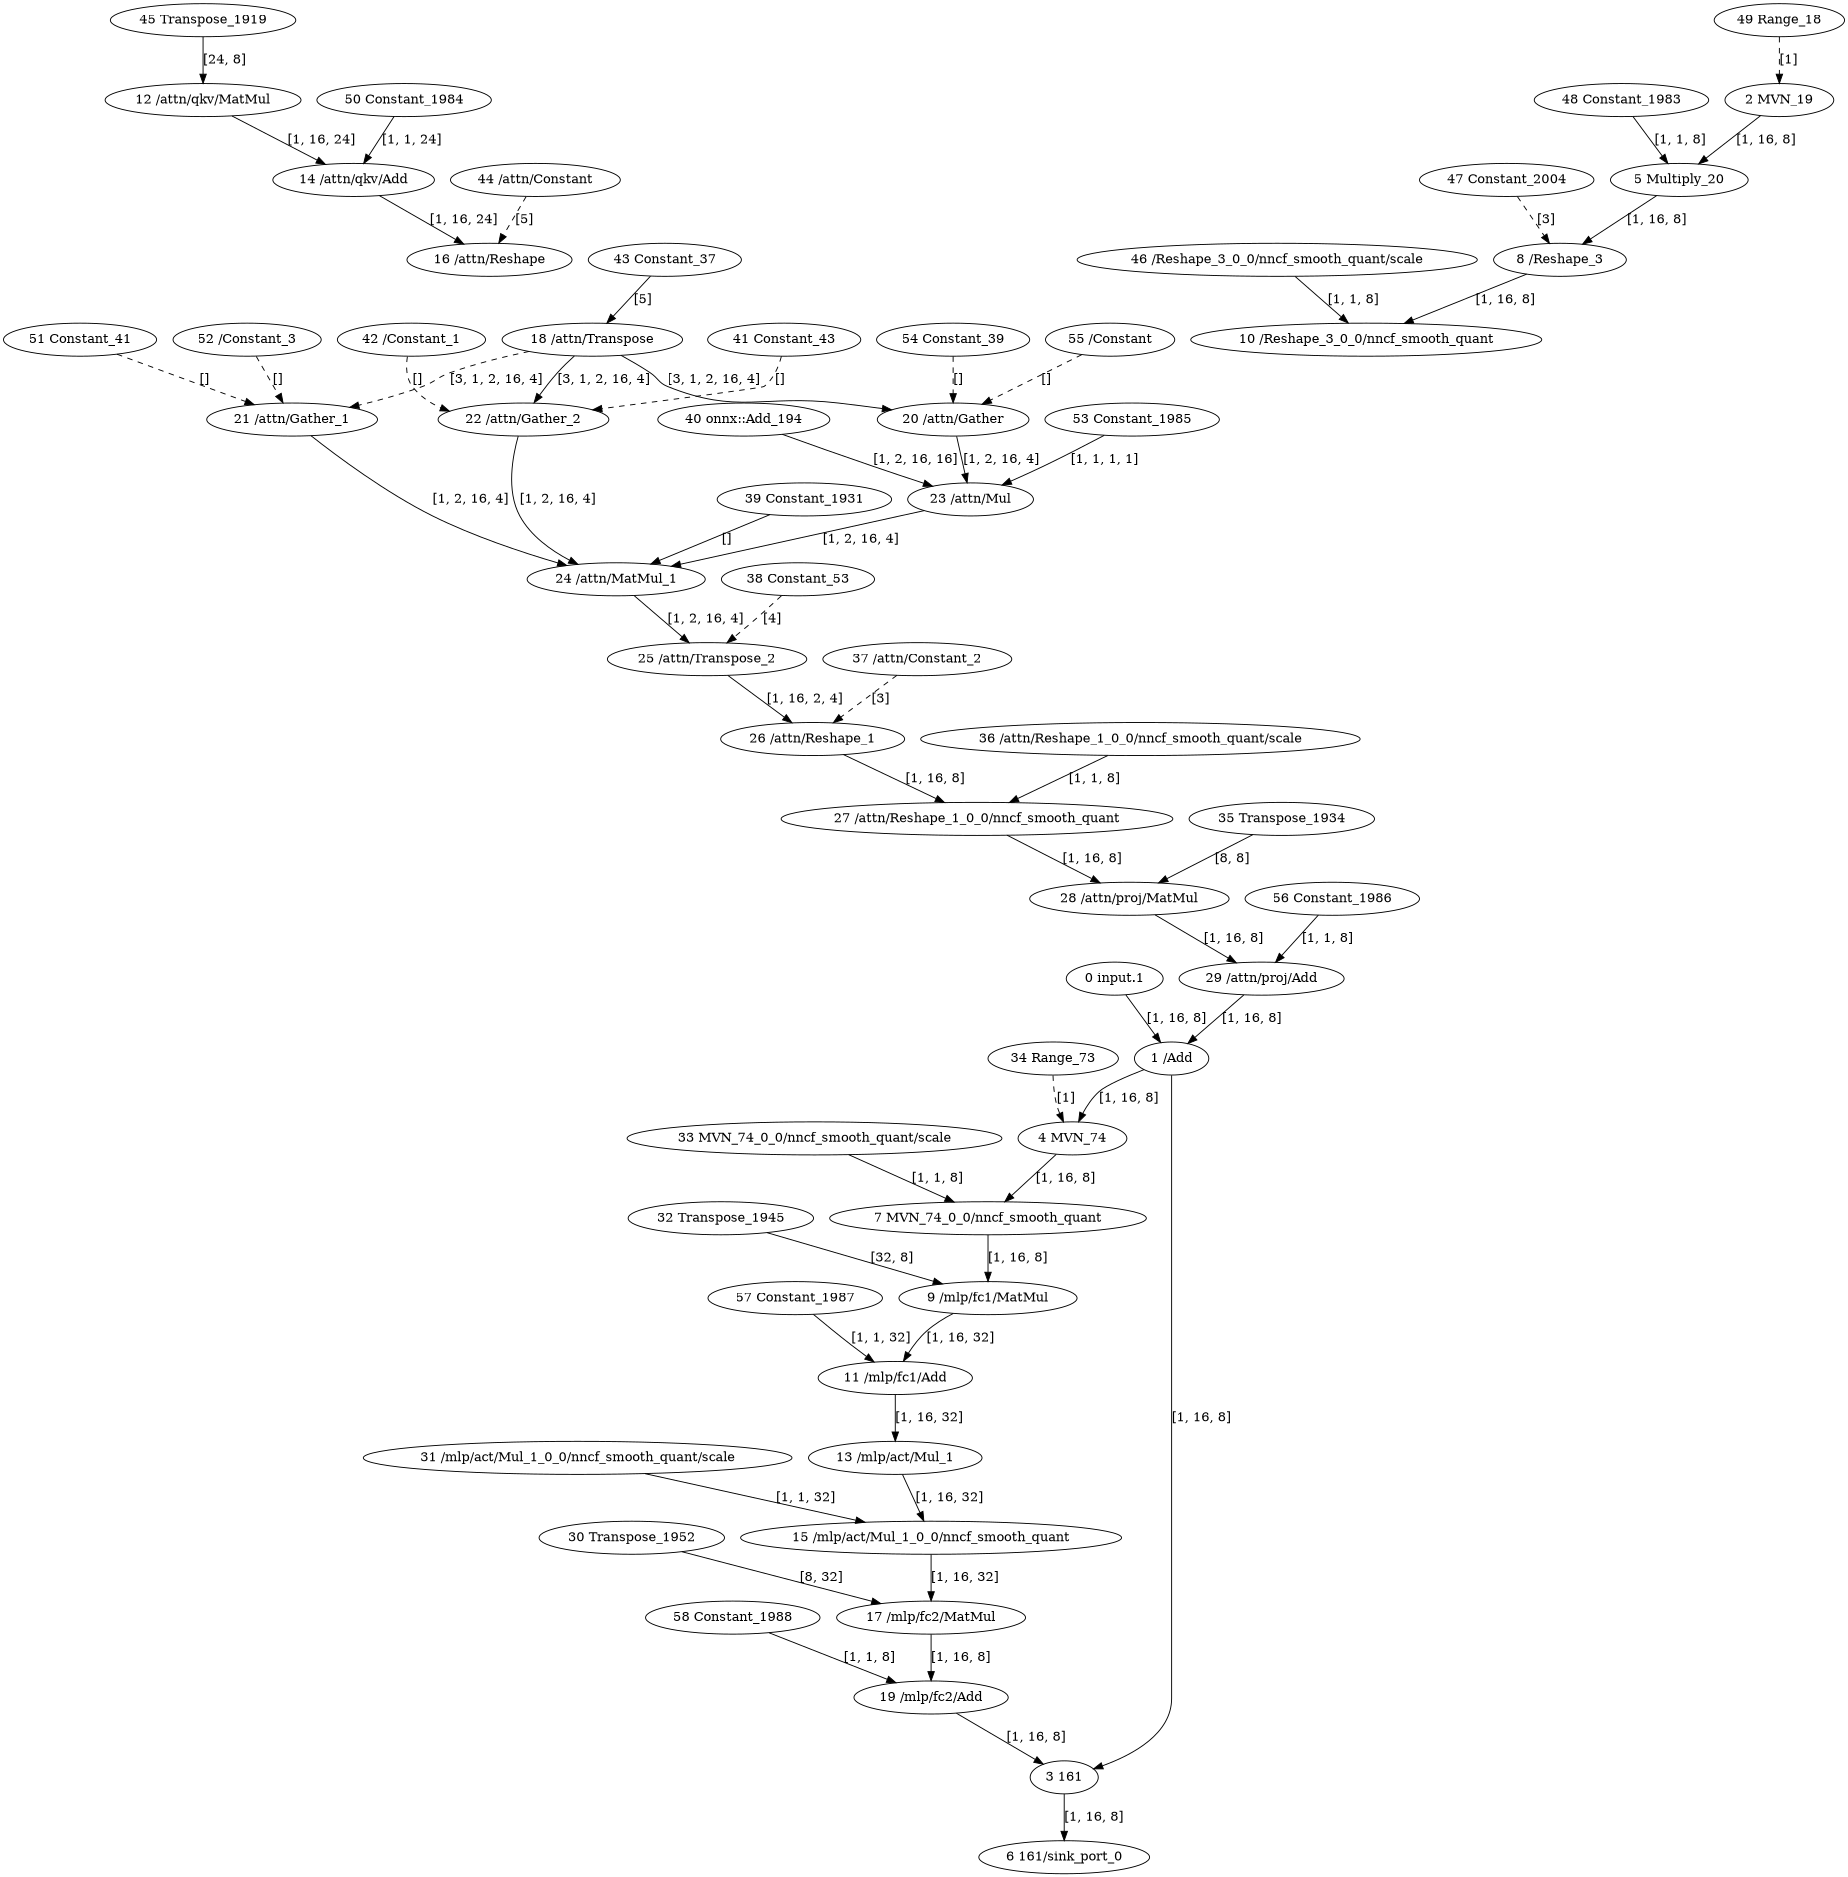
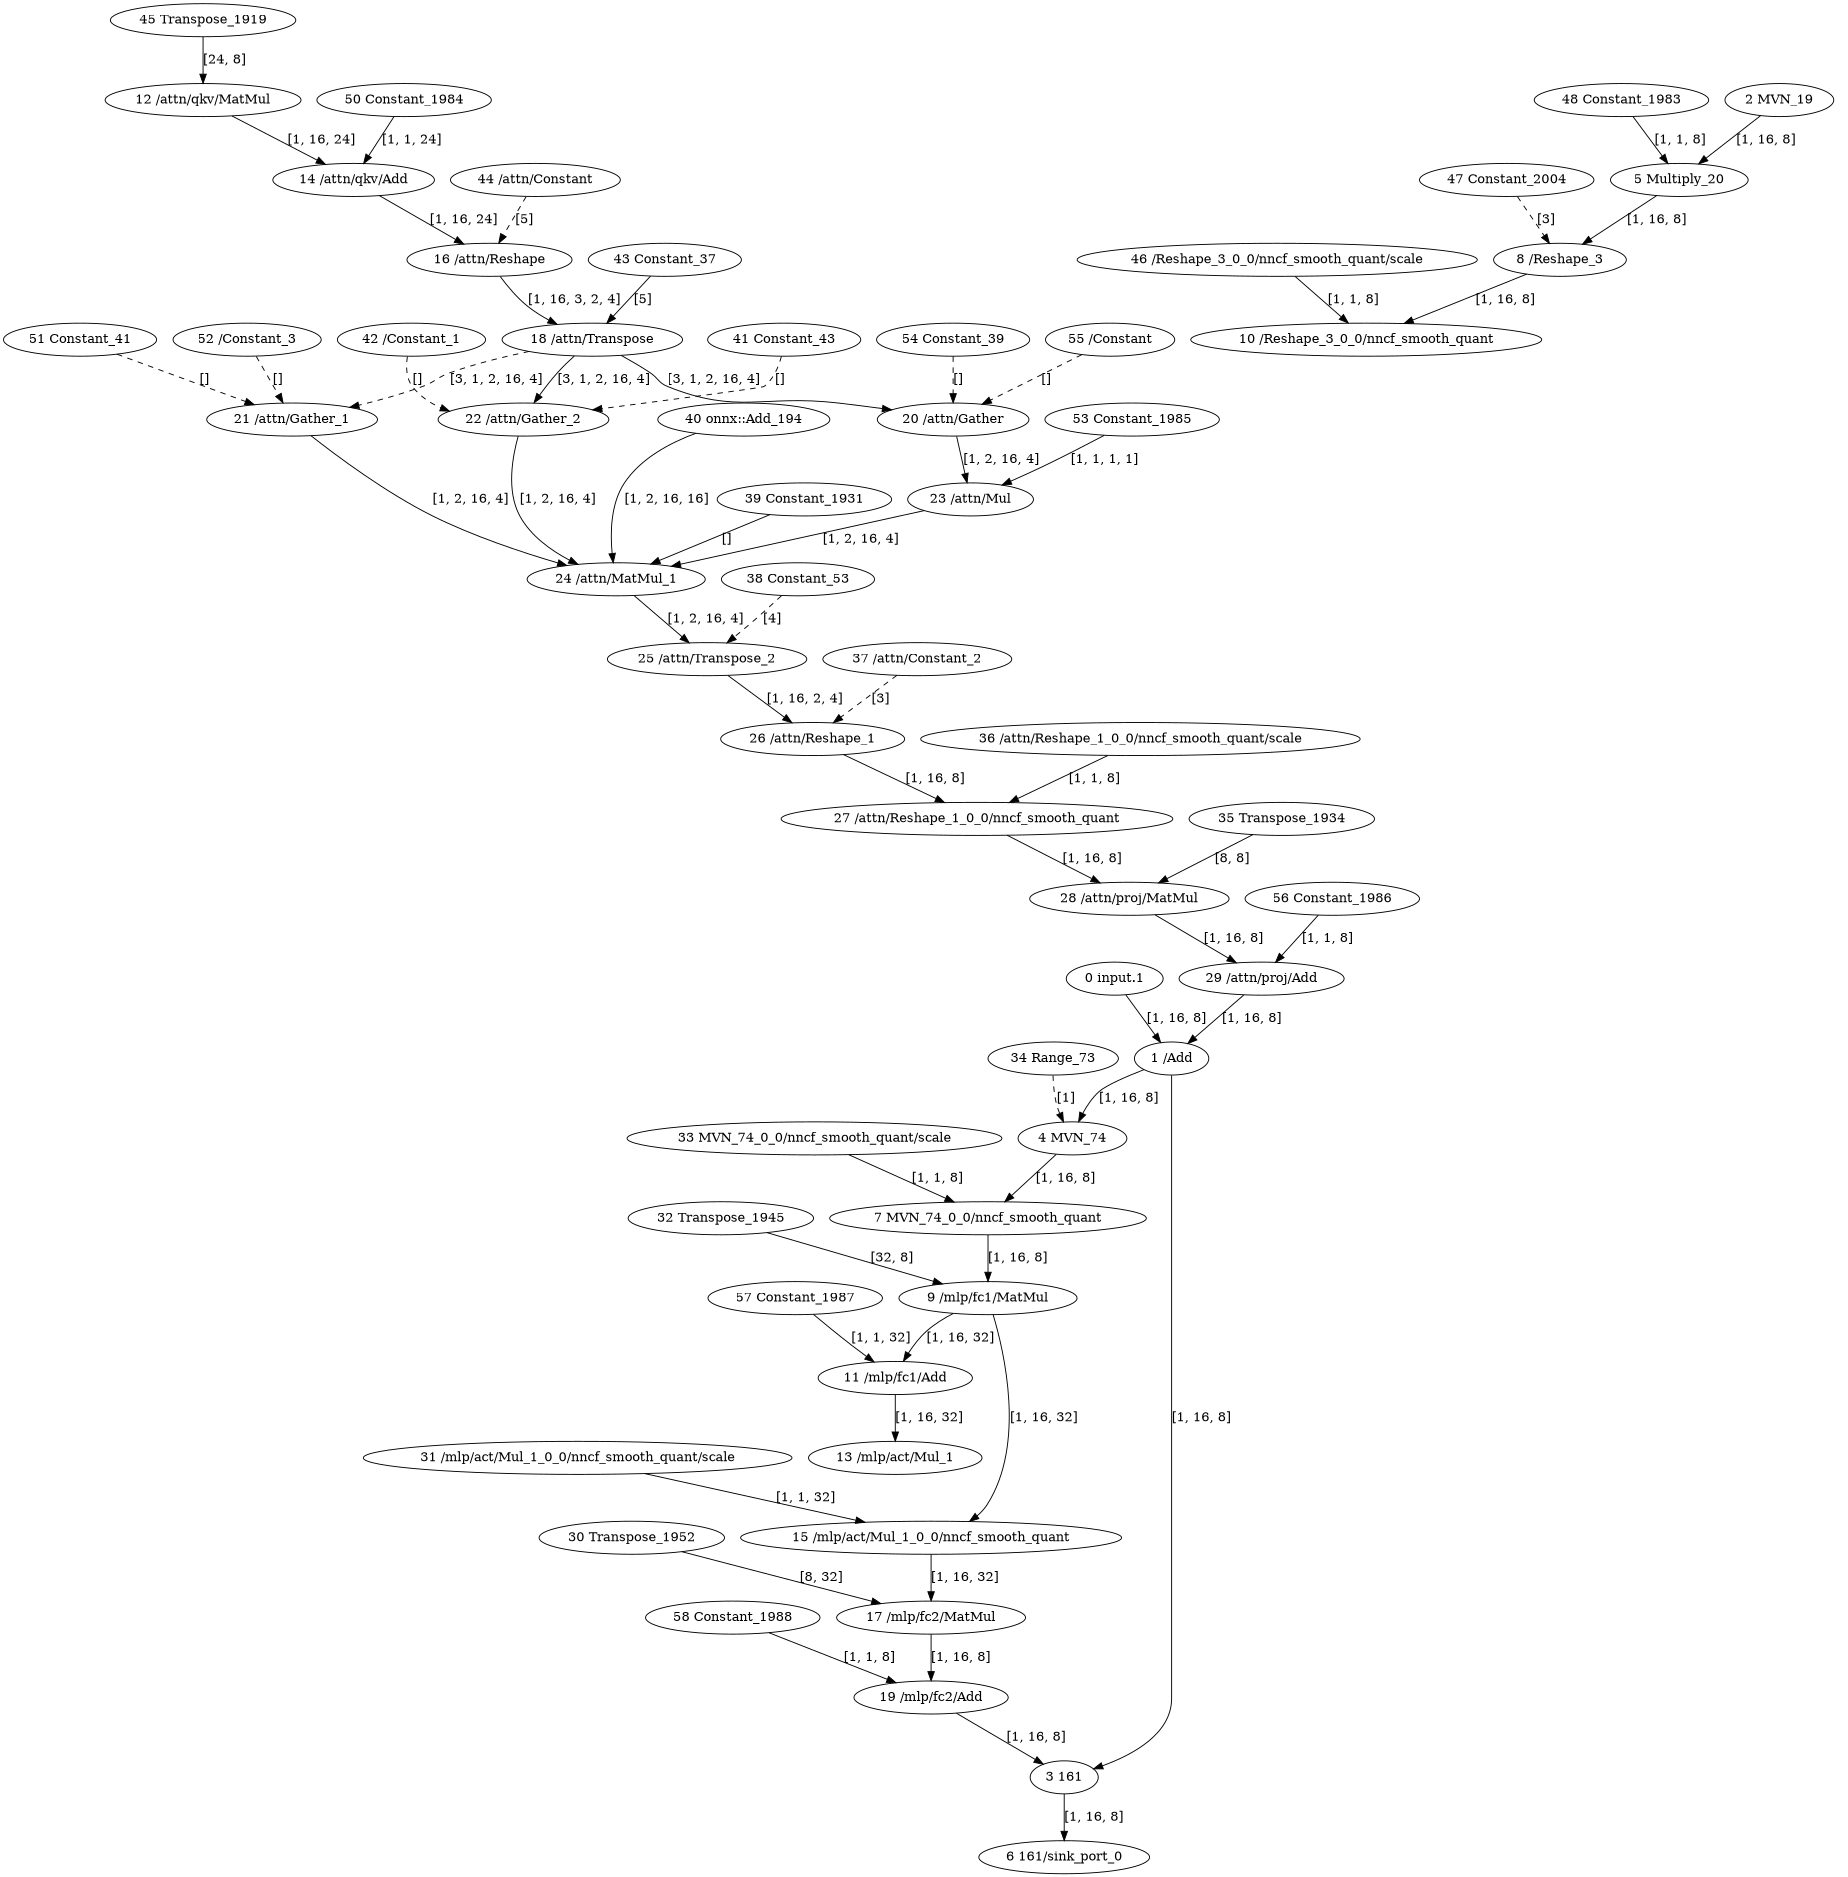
node "49 Range_18": removed
edge "16 /attn/Reshape" -> "18 /attn/Transpose": added, label "[1, 16, 3, 2, 4]"
edge "40 onnx::Add_194" -> "23 /attn/Mul": now "40 onnx::Add_194" -> "24 /attn/MatMul_1"
edge "13 /mlp/act/Mul_1" -> "15 /mlp/act/Mul_1_0_0/nncf_smooth_quant": now "9 /mlp/fc1/MatMul" -> "15 /mlp/act/Mul_1_0_0/nncf_smooth_quant"
